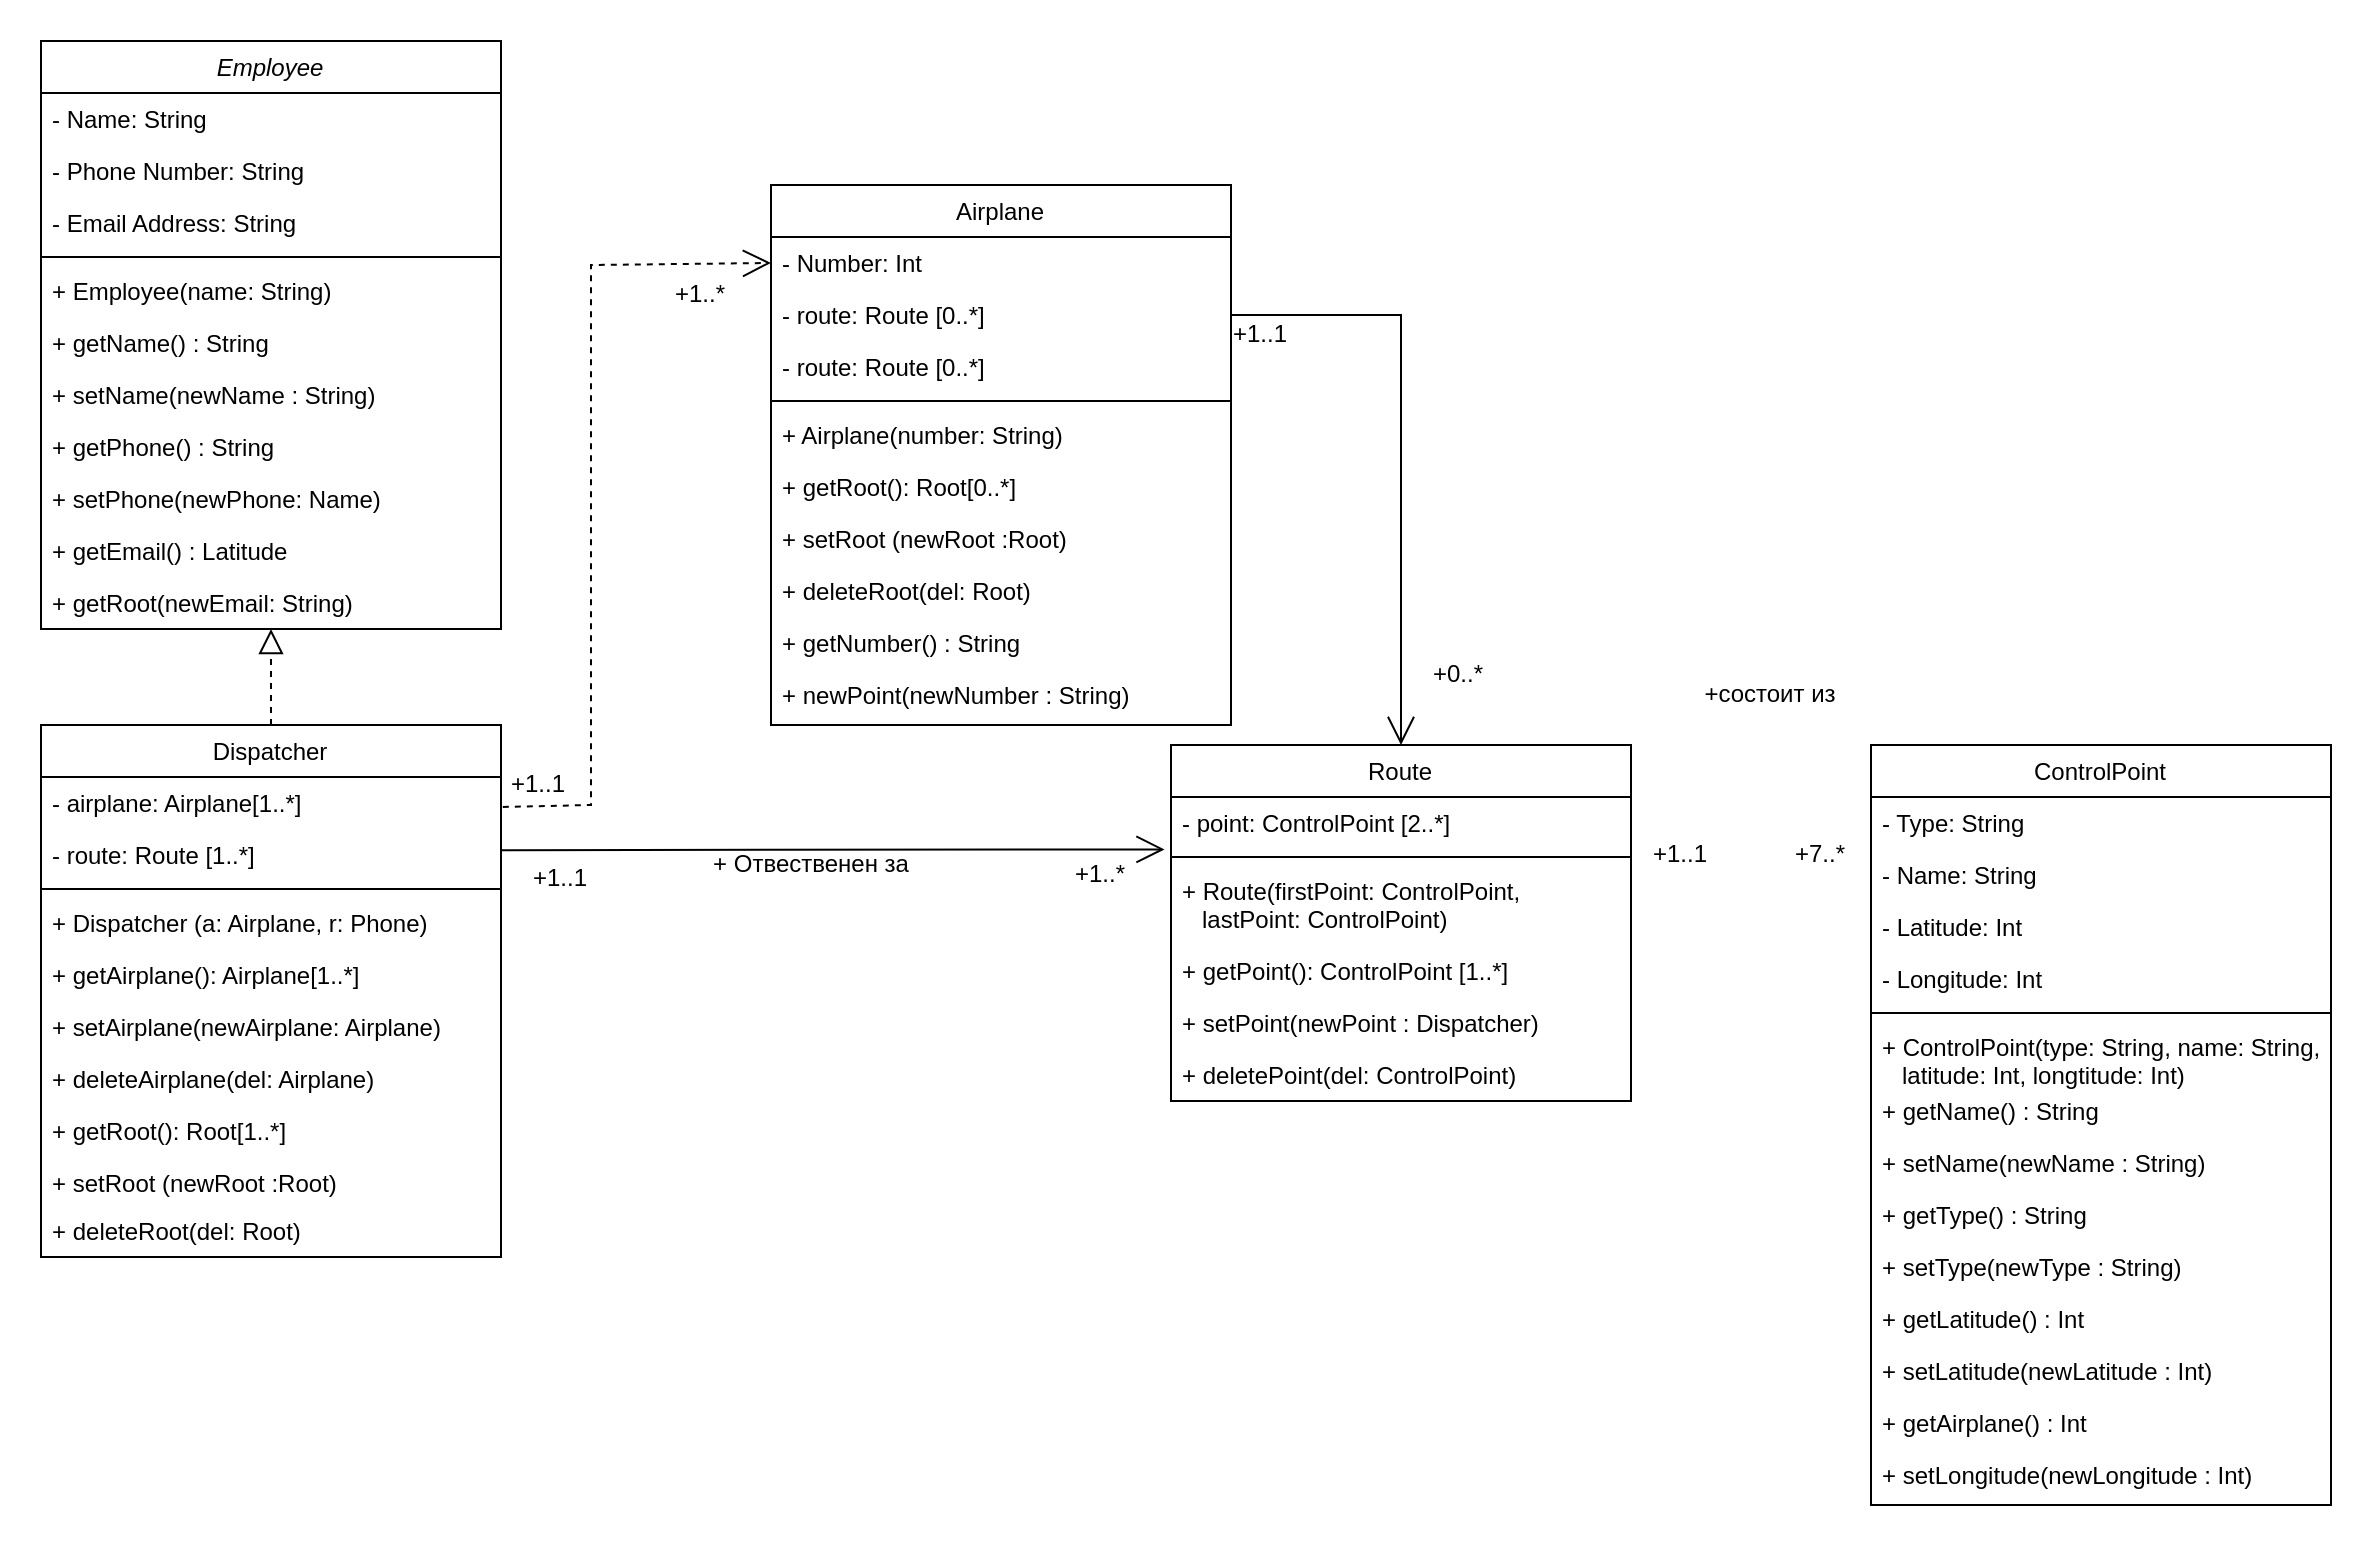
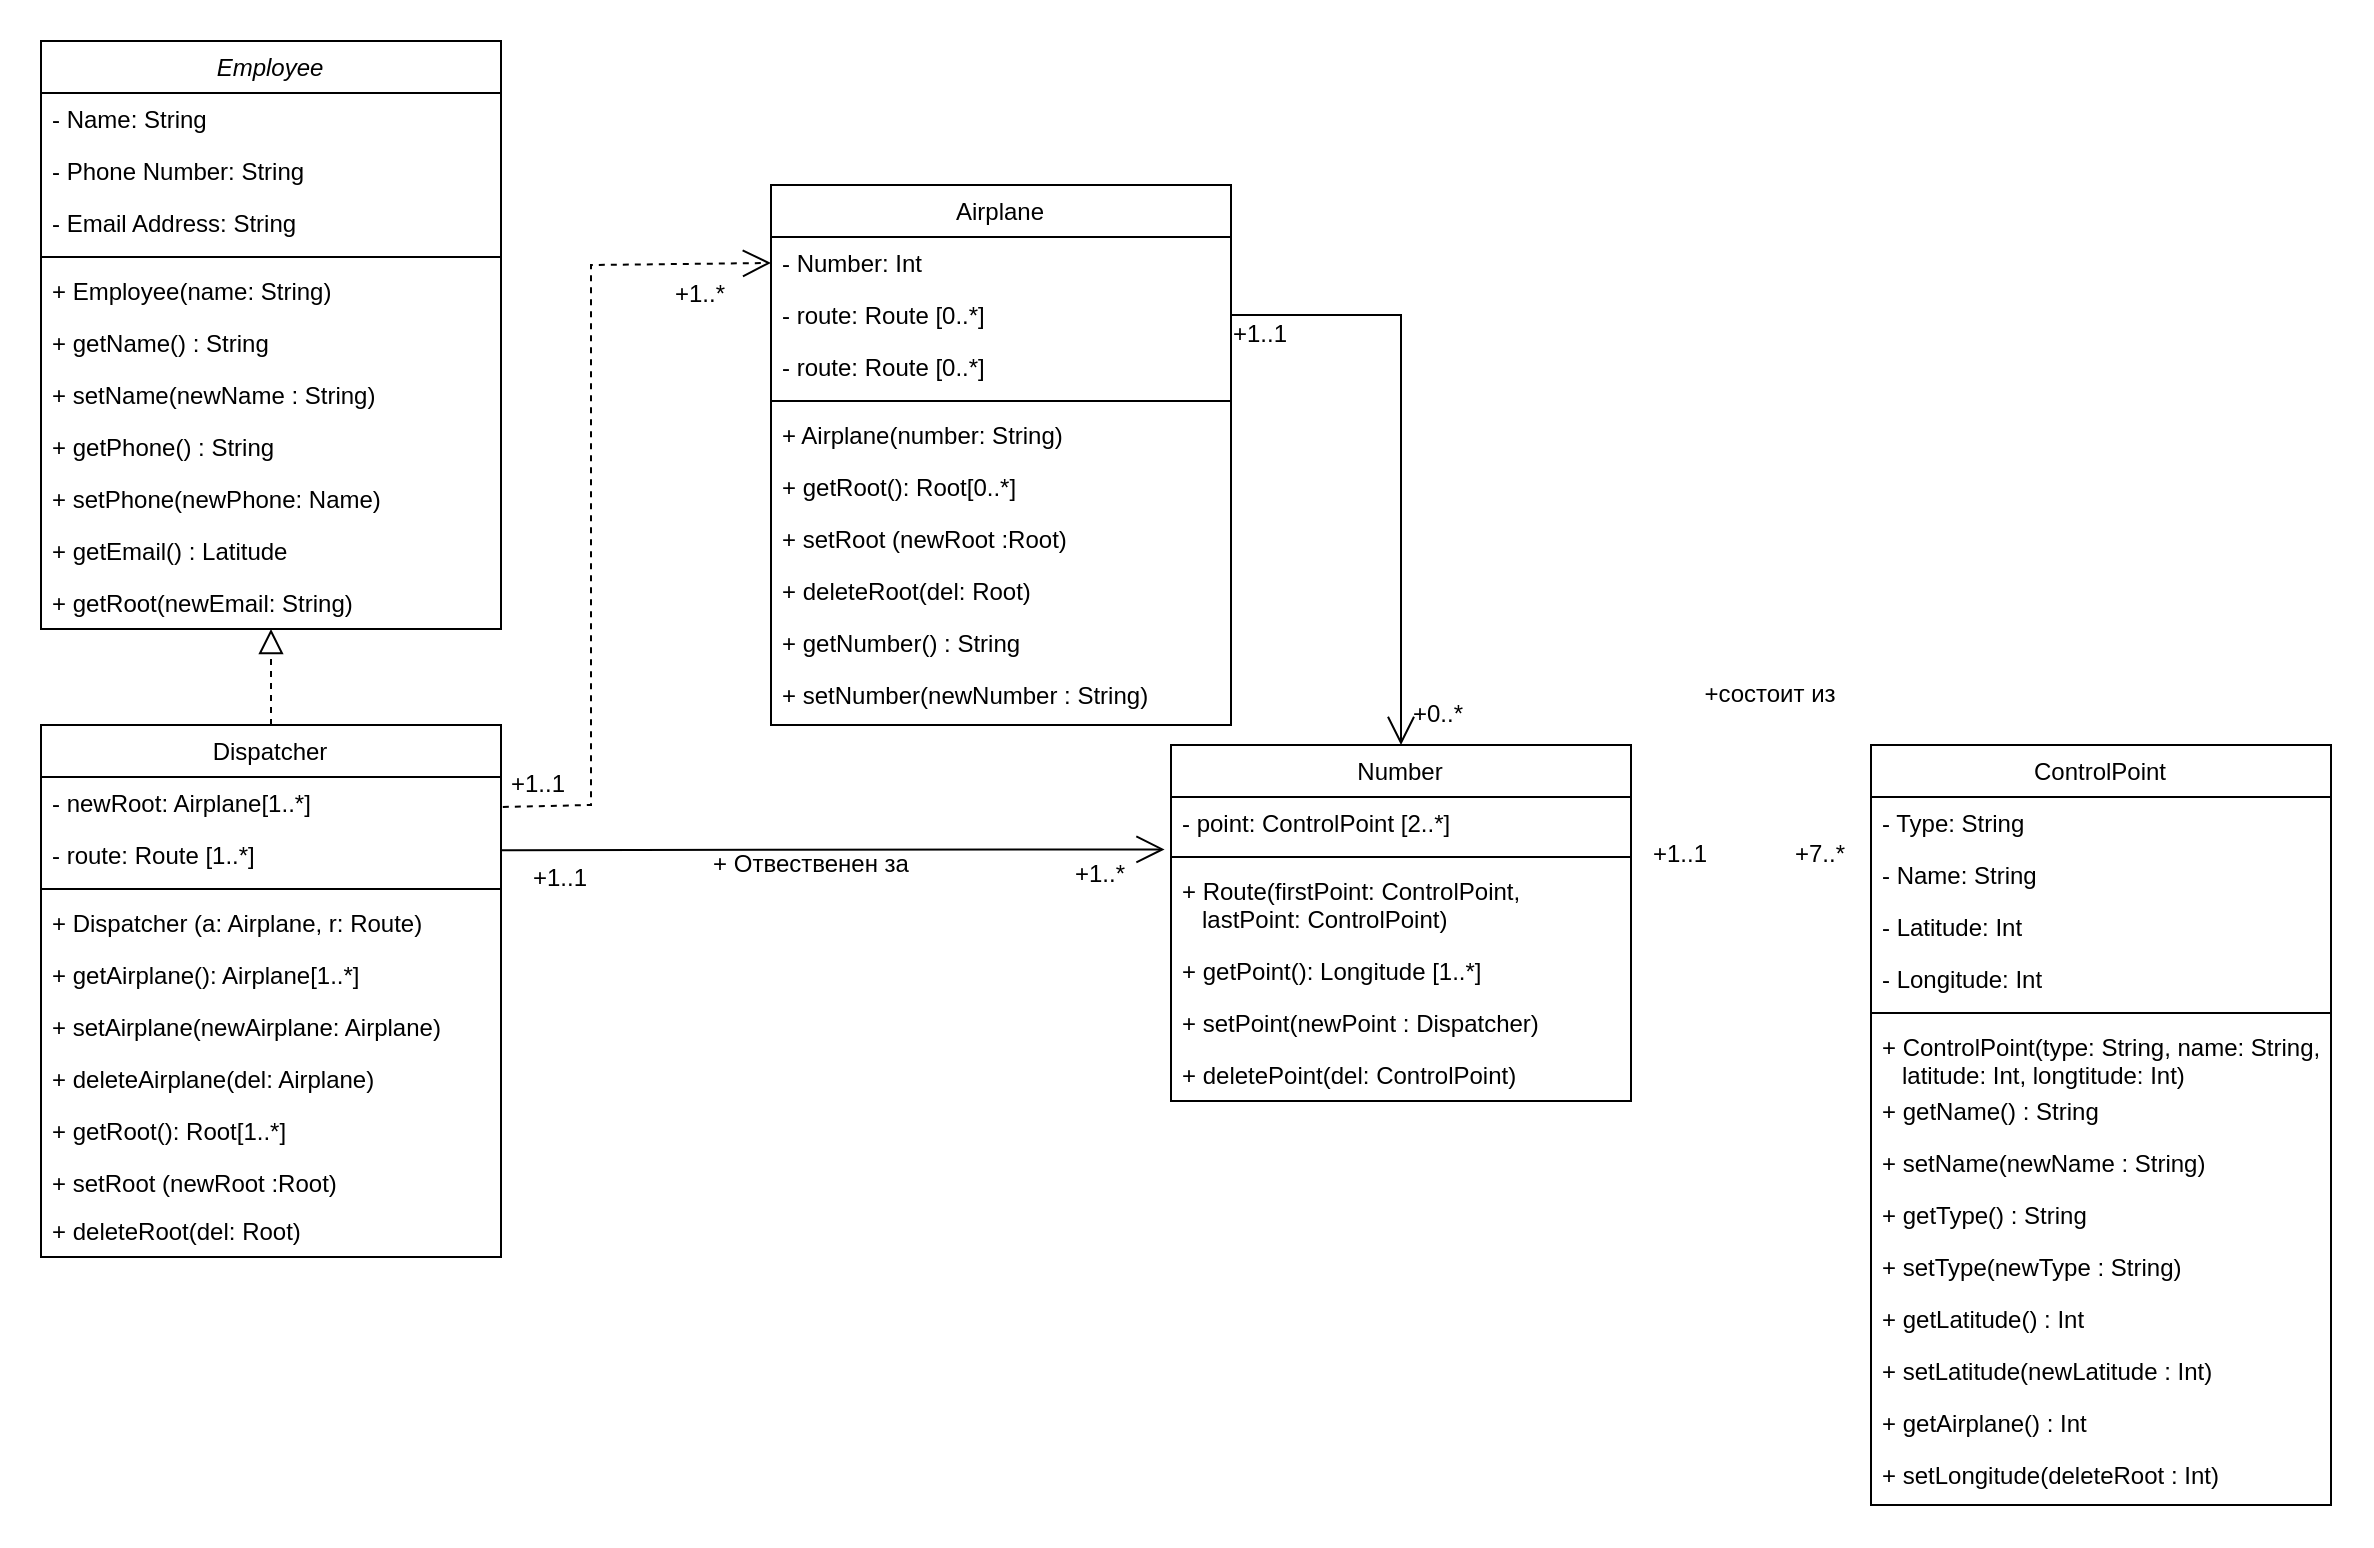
node "+0..*": moved (1459, 675) -> (1439, 715)
node "+ newPoint(newNumber : String)": label "+ newPoint(newNumber : String)" -> "+ setNumber(newNumber : String)"
node "Route": label "Route" -> "Number"
node "- airplane: Airplane[1..*]": label "- airplane: Airplane[1..*]" -> "- newRoot: Airplane[1..*]"
node "+ Dispatcher (a: Airplane, r: Phone)": label "+ Dispatcher (a: Airplane, r: Phone)" -> "+ Dispatcher (a: Airplane, r: Route)"
node "+ getPoint(): ControlPoint [1..*]": label "+ getPoint(): ControlPoint [1..*]" -> "+ getPoint(): Longitude [1..*]"
node "+ setLongitude(newLongitude : Int)": label "+ setLongitude(newLongitude : Int)" -> "+ setLongitude(deleteRoot : Int)"
